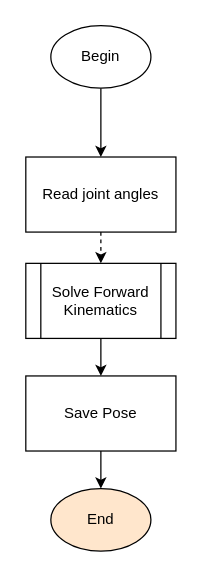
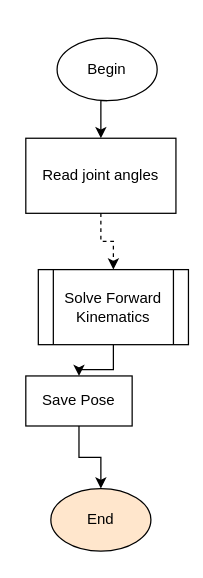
node "Begin": moved (101, 57) -> (107, 69)
node "Read joint angles": moved (101, 194) -> (101, 176)
node "Solve Forward Kinematics": moved (101, 301) -> (113, 307)
node "Save Pose": size 150x75 -> 106x50
